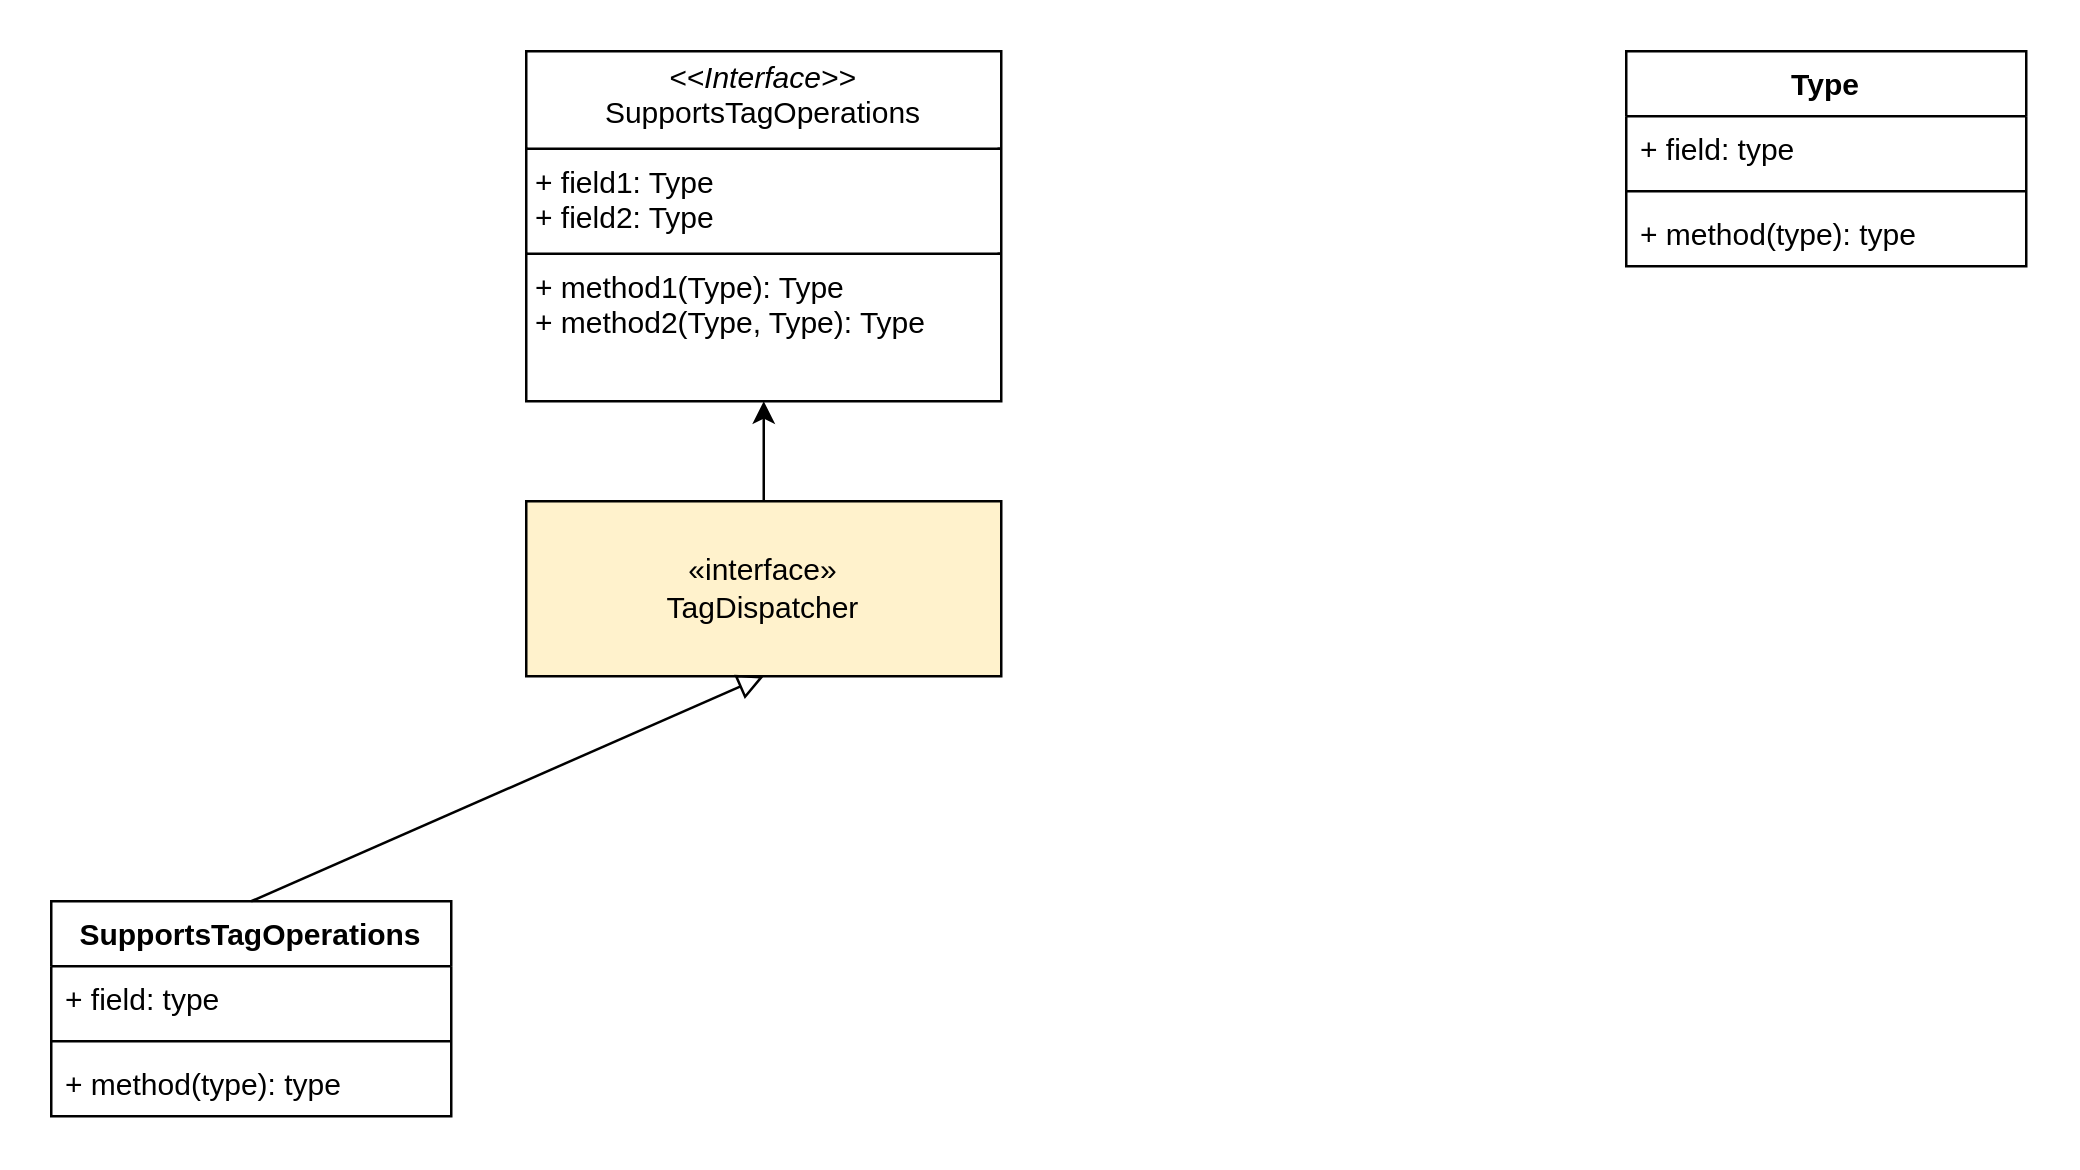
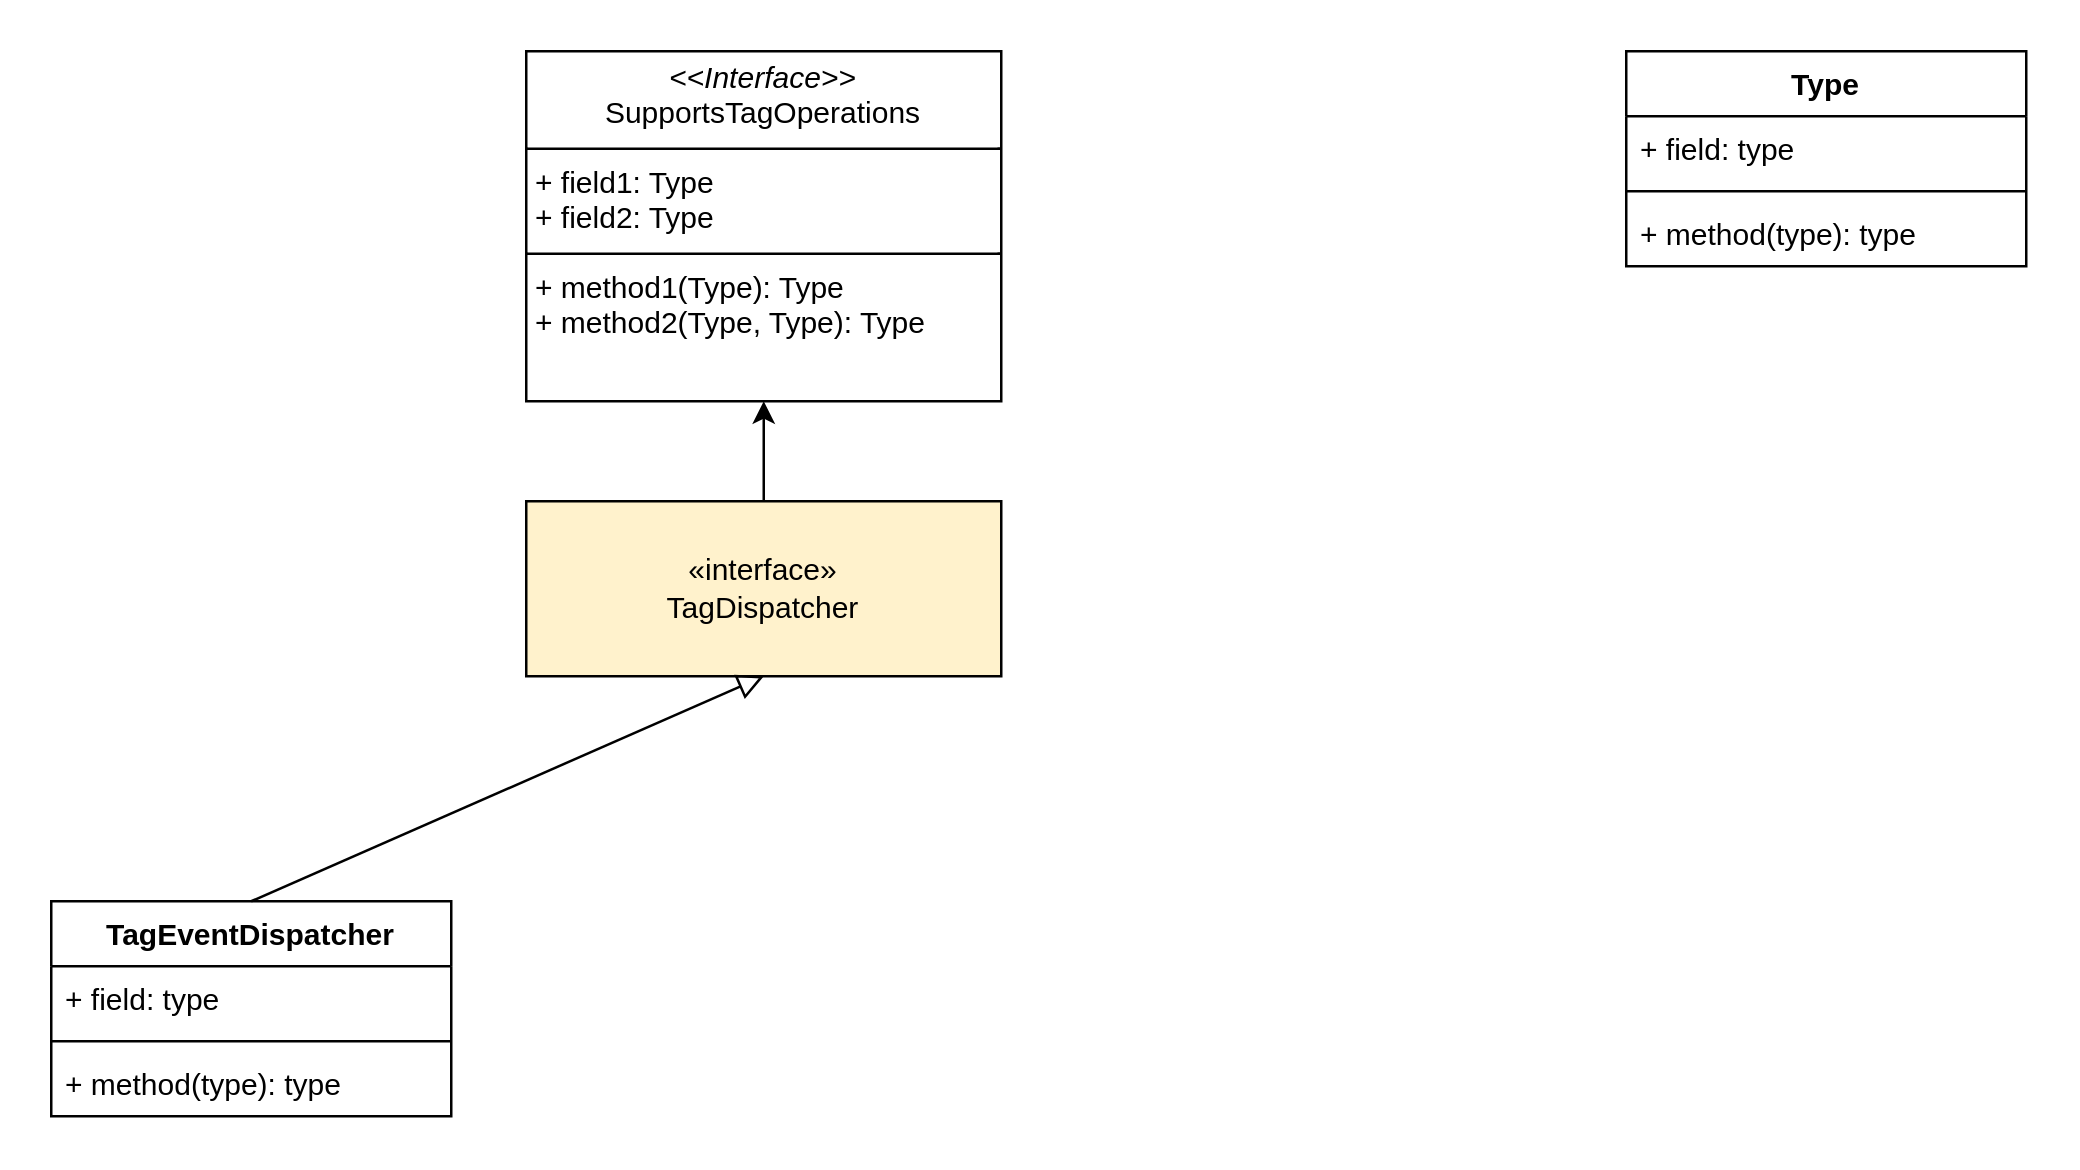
node "SupportsTagOperations": label "SupportsTagOperations" -> "TagEventDispatcher"
